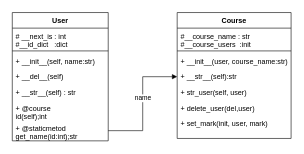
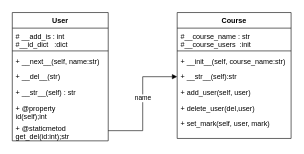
node "# __next_is : int #__id_dict :dict": label "# __next_is : int #__id_dict :dict" -> "# __add_is : int #__id_dict :dict"
node "+ __init__(self, name:str)": label "+ __init__(self, name:str)" -> "+ __next__(self, name:str)"
node "+ __init__(user, course_name:str)": label "+ __init__(user, course_name:str)" -> "+ __init__(self, course_name:str)"
node "+ __del__(self)": label "+ __del__(self)" -> "+ __del__(str)"
node "+ str_user(self, user)": label "+ str_user(self, user)" -> "+ add_user(self, user)"
node "+ @course id(self);int": label "+ @course id(self);int" -> "+ @property id(self);int"
node "+ set_mark(init, user, mark)": label "+ set_mark(init, user, mark)" -> "+ set_mark(self, user, mark)"
node "+ @staticmetod get_name(id:int);str": label "+ @staticmetod get_name(id:int);str" -> "+ @staticmetod get_del(id:int);str"
